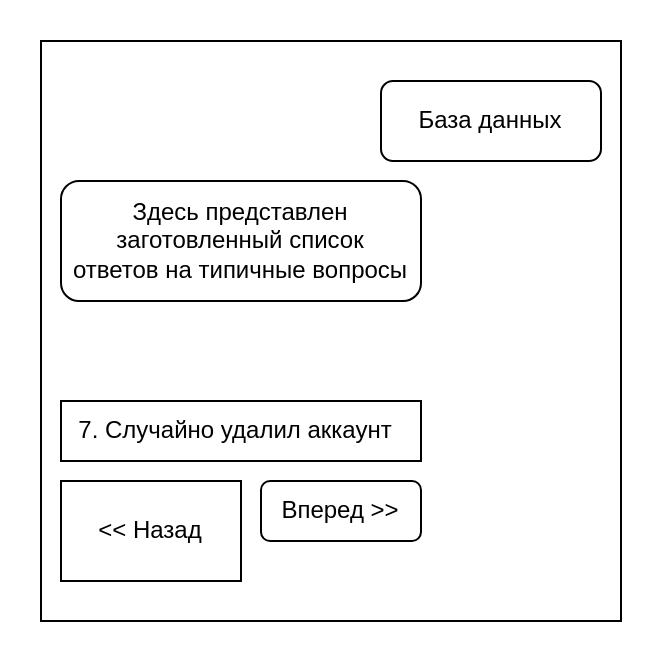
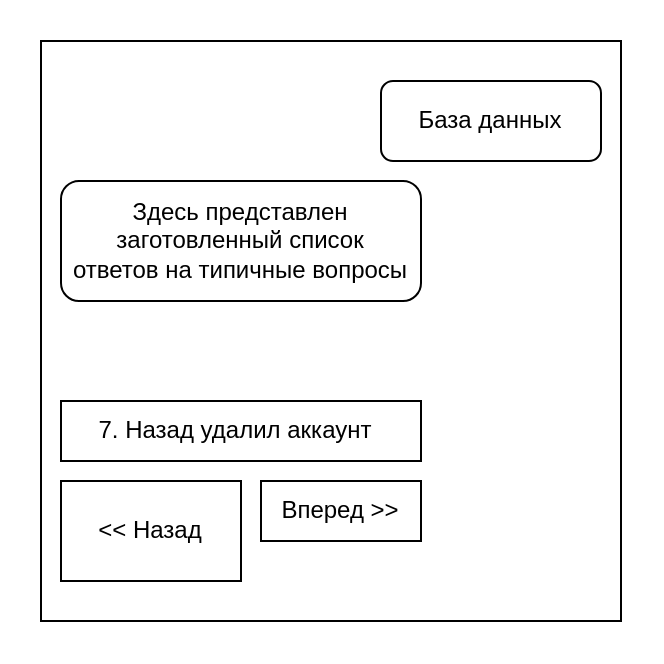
node "7. Случайно удалил аккаунт": label "7. Случайно удалил аккаунт" -> "7. Назад удалил аккаунт"
node "Вперед >>": shape rounded rectangle -> rectangle
